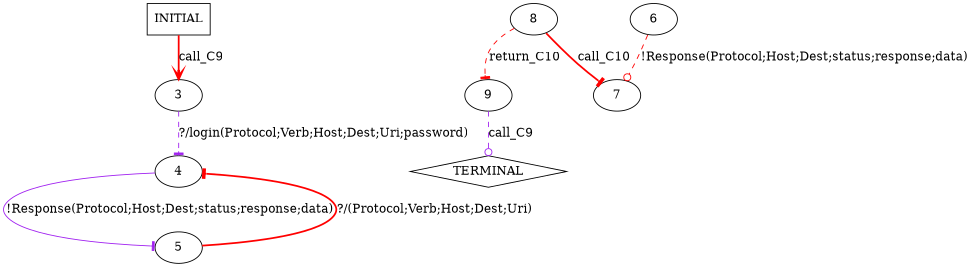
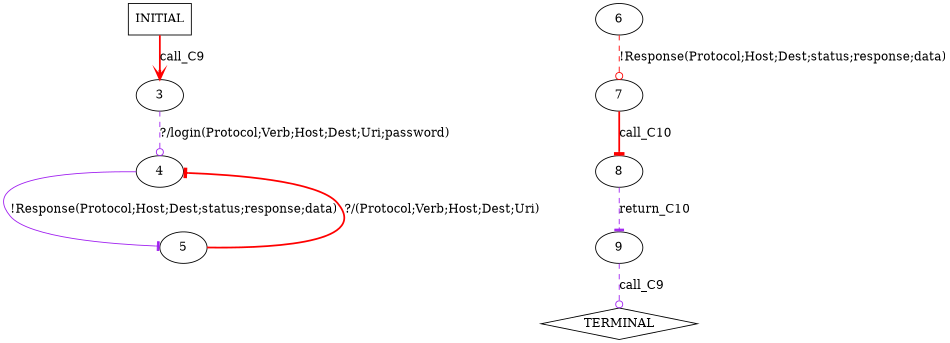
edge "8" -> "9": color red -> purple
edge "8" -> "7": reversed
edge "3" -> "4": arrowhead tee -> odot
